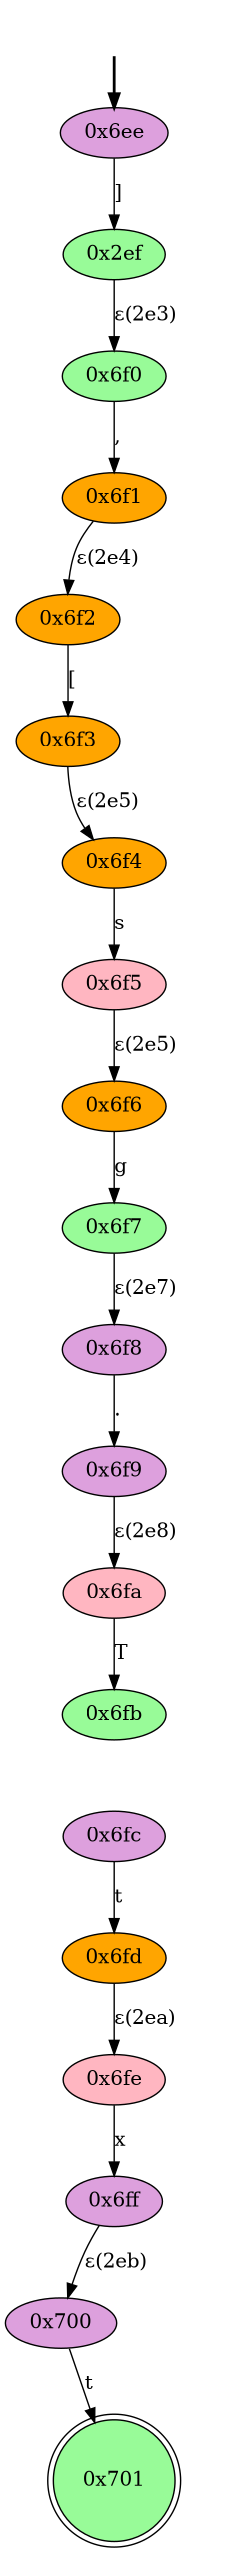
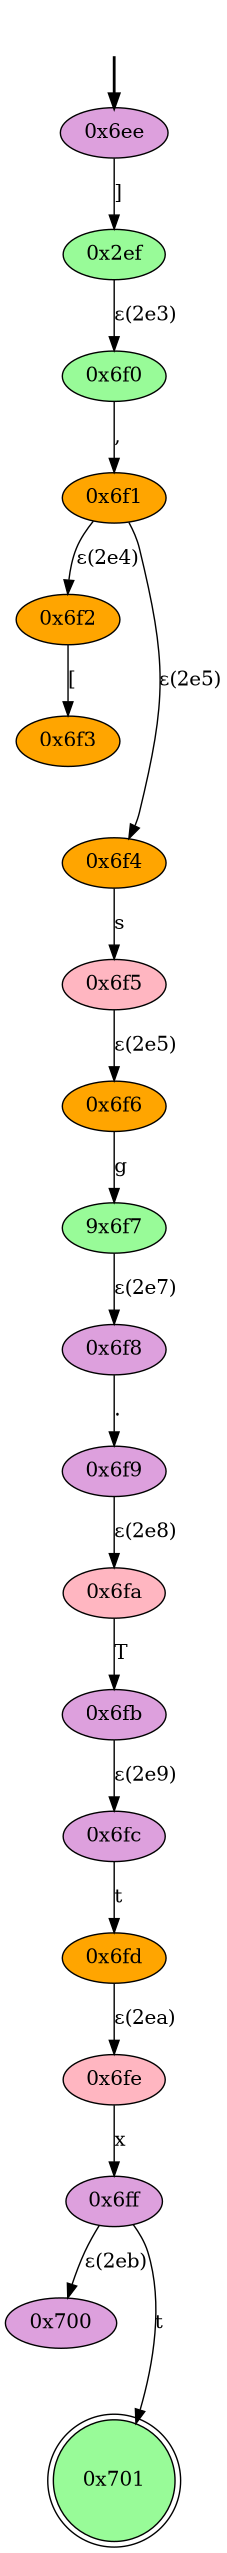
edge "0x6f3" -> "0x6f4": now "0x6f1" -> "0x6f4"
node "0x6f7": label "0x6f7" -> "9x6f7"
node "0x6fb": fillcolor palegreen -> plum
edge "0x6fb" -> "0x6fc": added, label "ε(2e9)"
edge "0x700" -> "0x701": now "0x6ff" -> "0x701"
